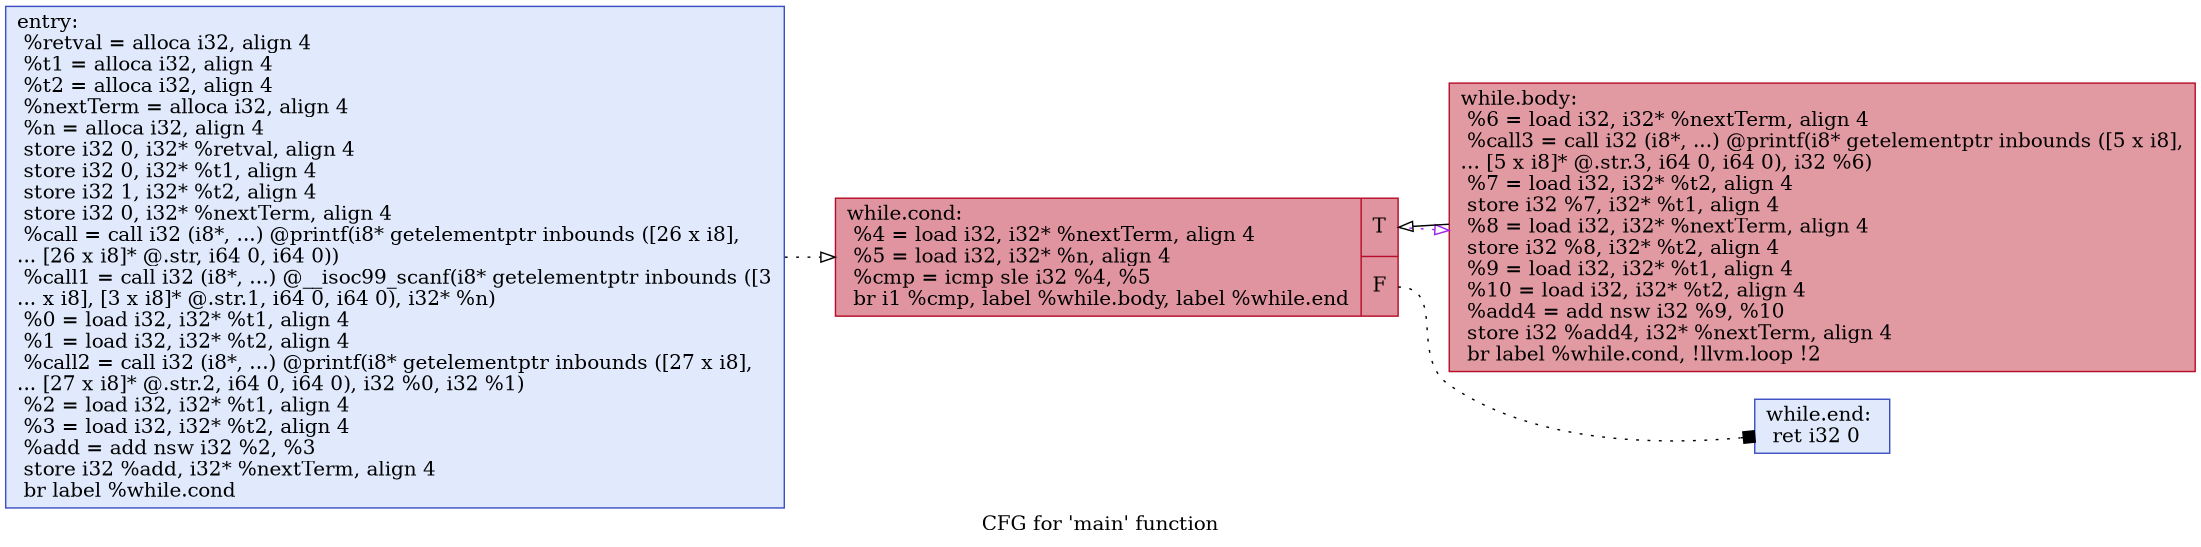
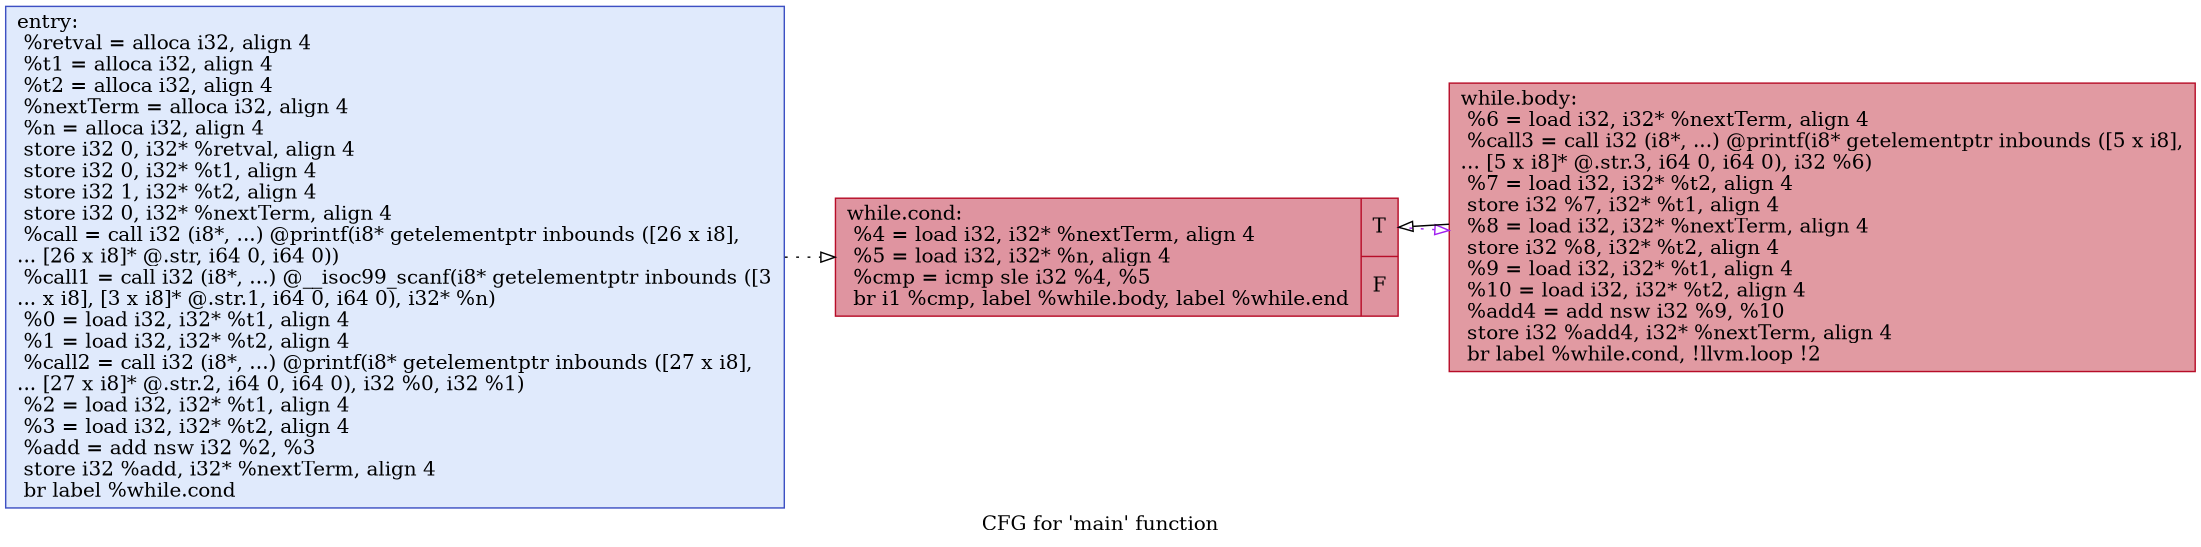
node "while.end:": removed
